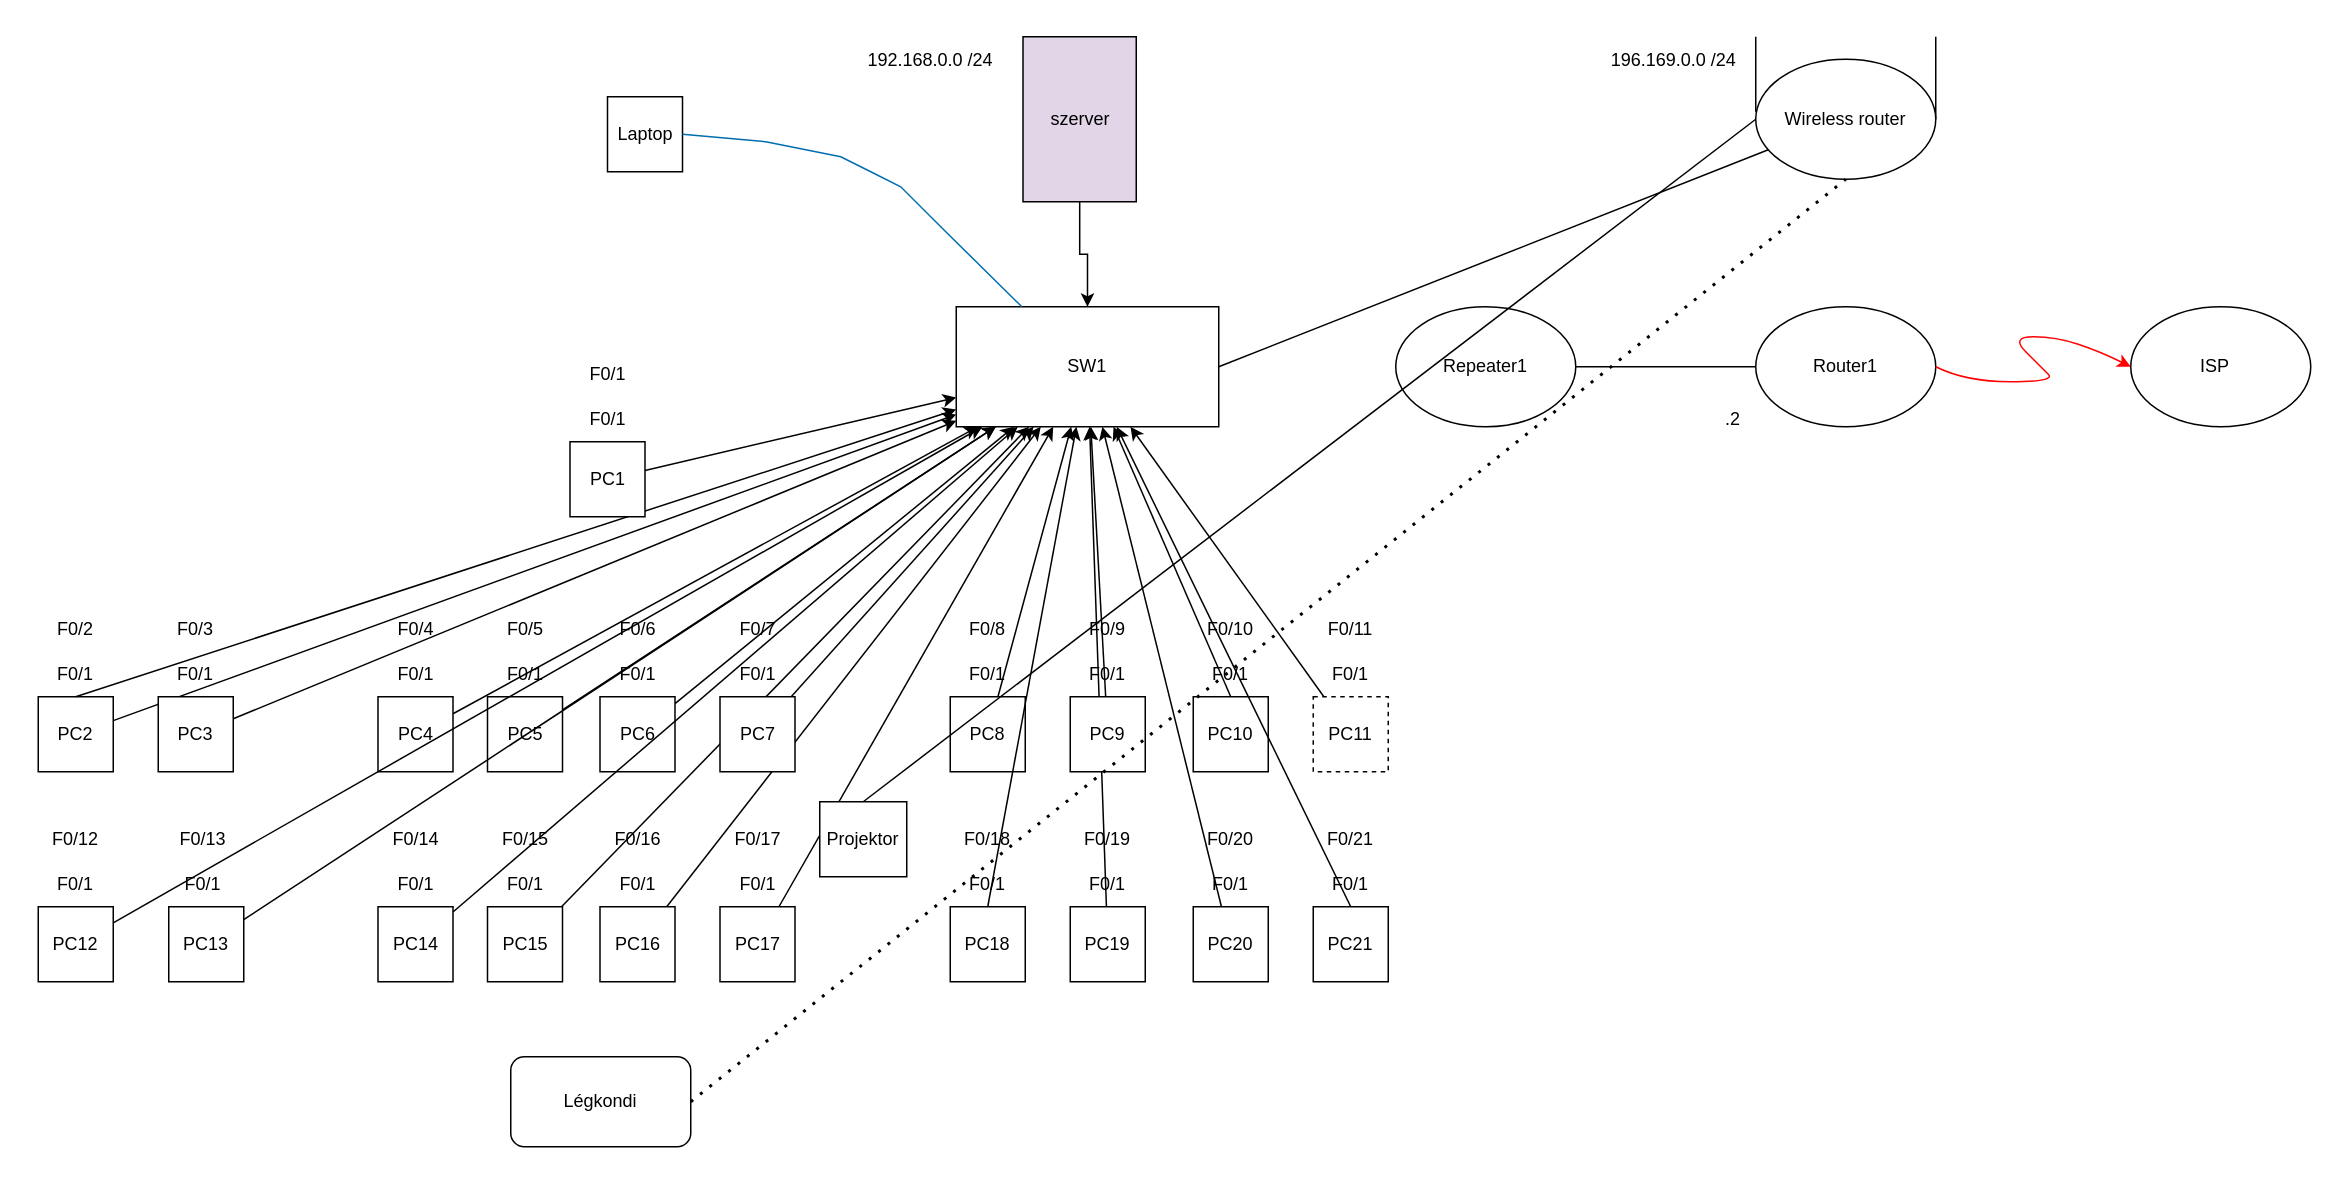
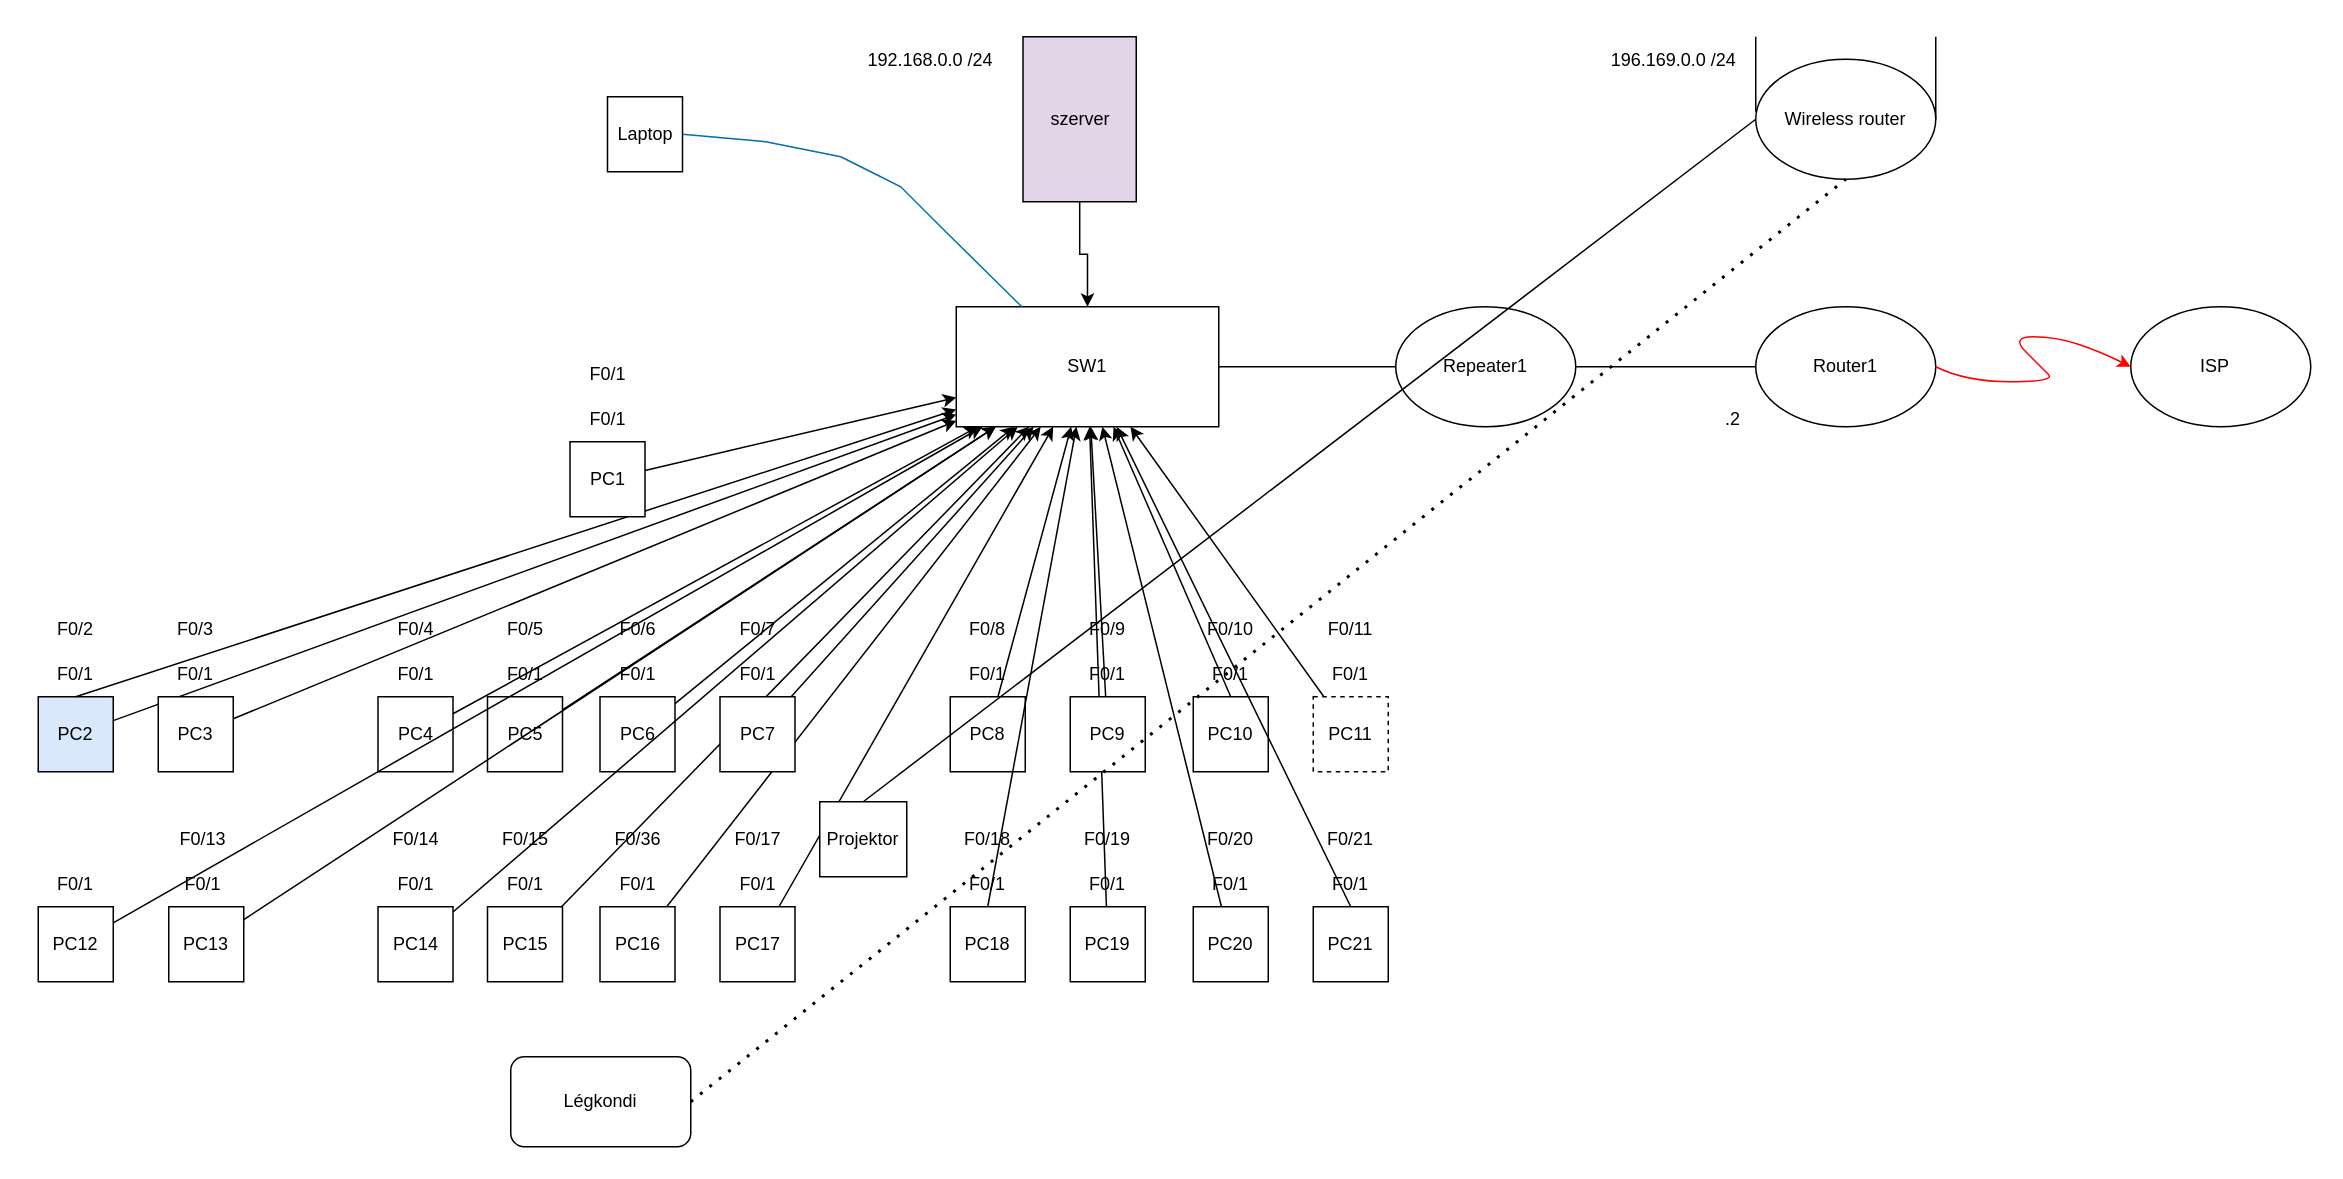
edge "Wireless router" -- "SW1": now "Repeater1" -- "SW1"
node "PC2": fillcolor #ffffff -> #dae8fc
node "F0/12": removed
node "F0/16": label "F0/16" -> "F0/36"
